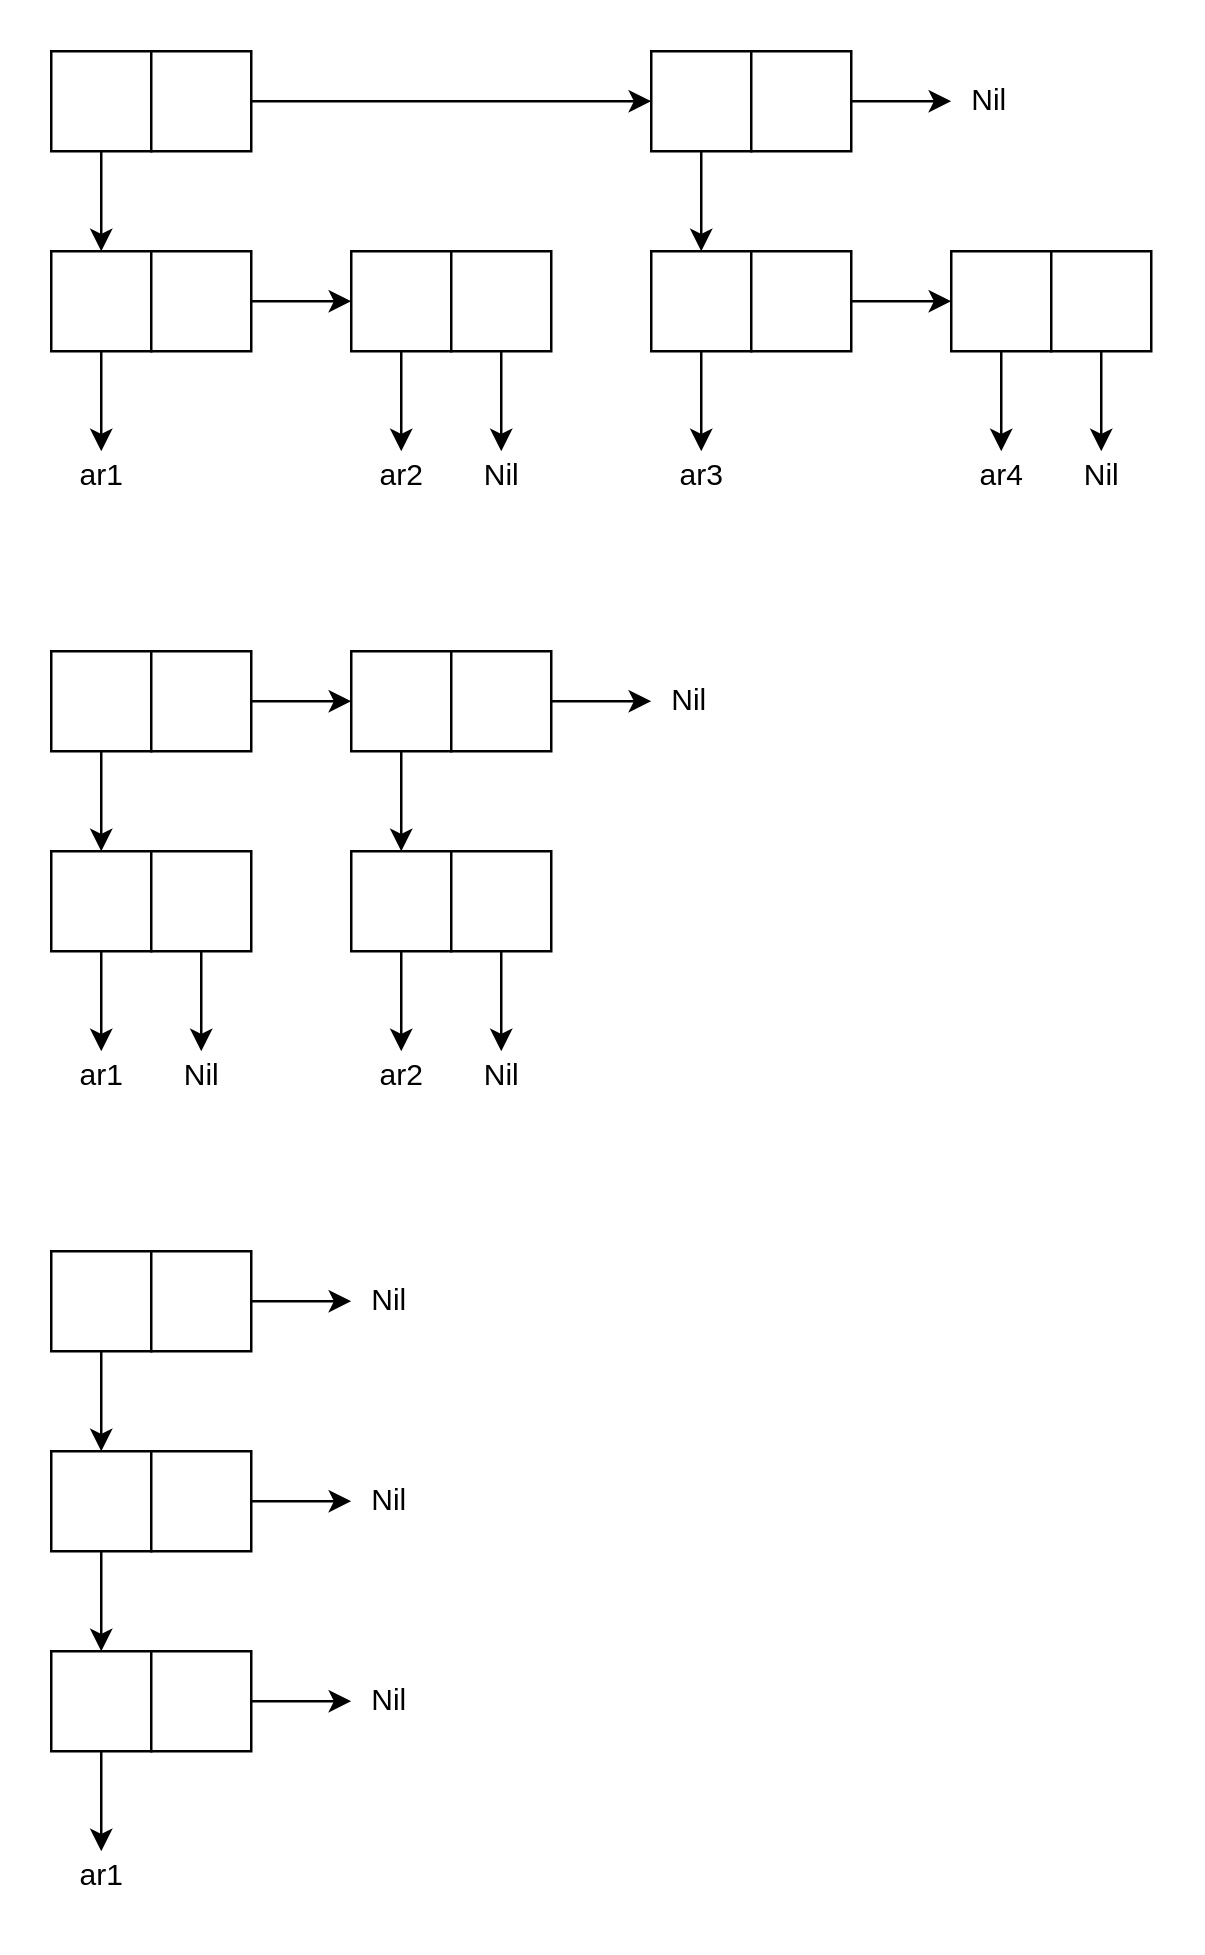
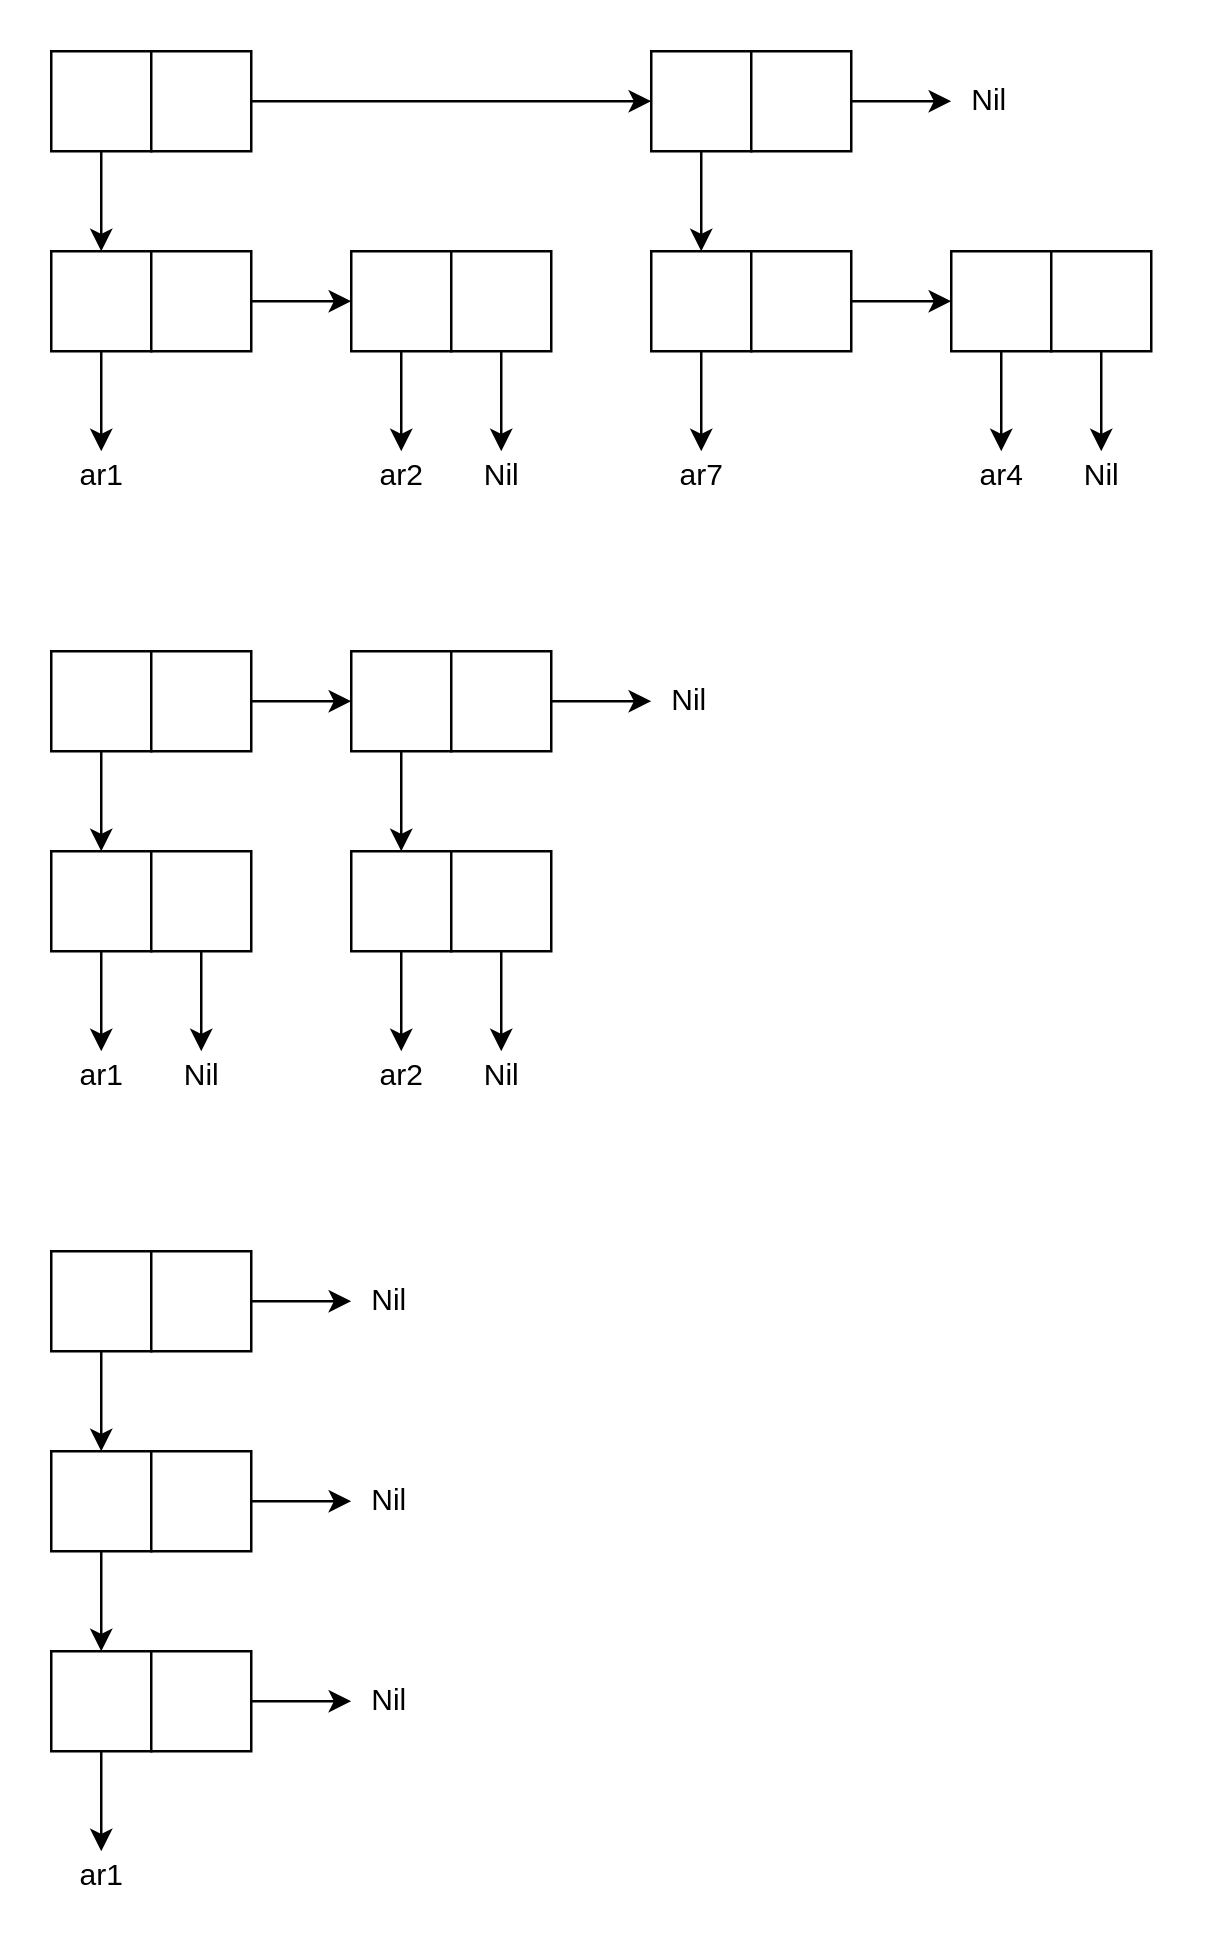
node "ar3": label "ar3" -> "ar7"
